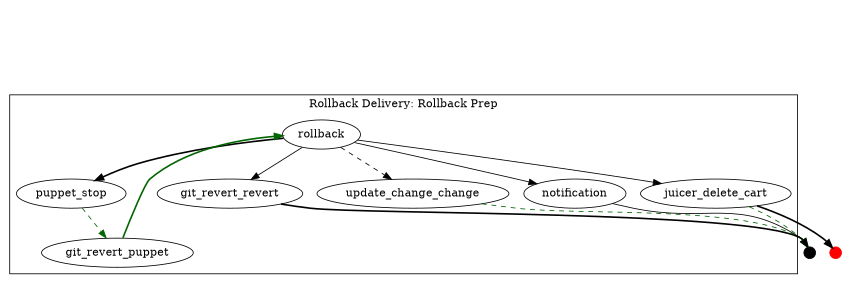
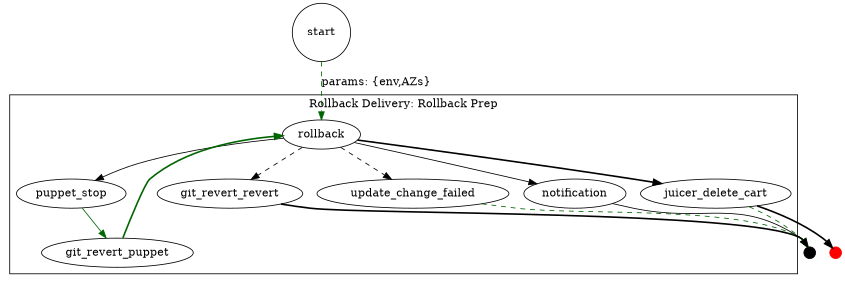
node "start": added
edge "rollback" -> "puppet_stop": style bold -> solid
edge "rollback" -> "juicer_delete_cart": style solid -> bold
edge "rollback" -> "git_revert_revert": style solid -> dashed
node "update_change_change": label "update_change_change" -> "update_change_failed"
edge "puppet_stop" -> "git_revert_puppet": style dashed -> solid
